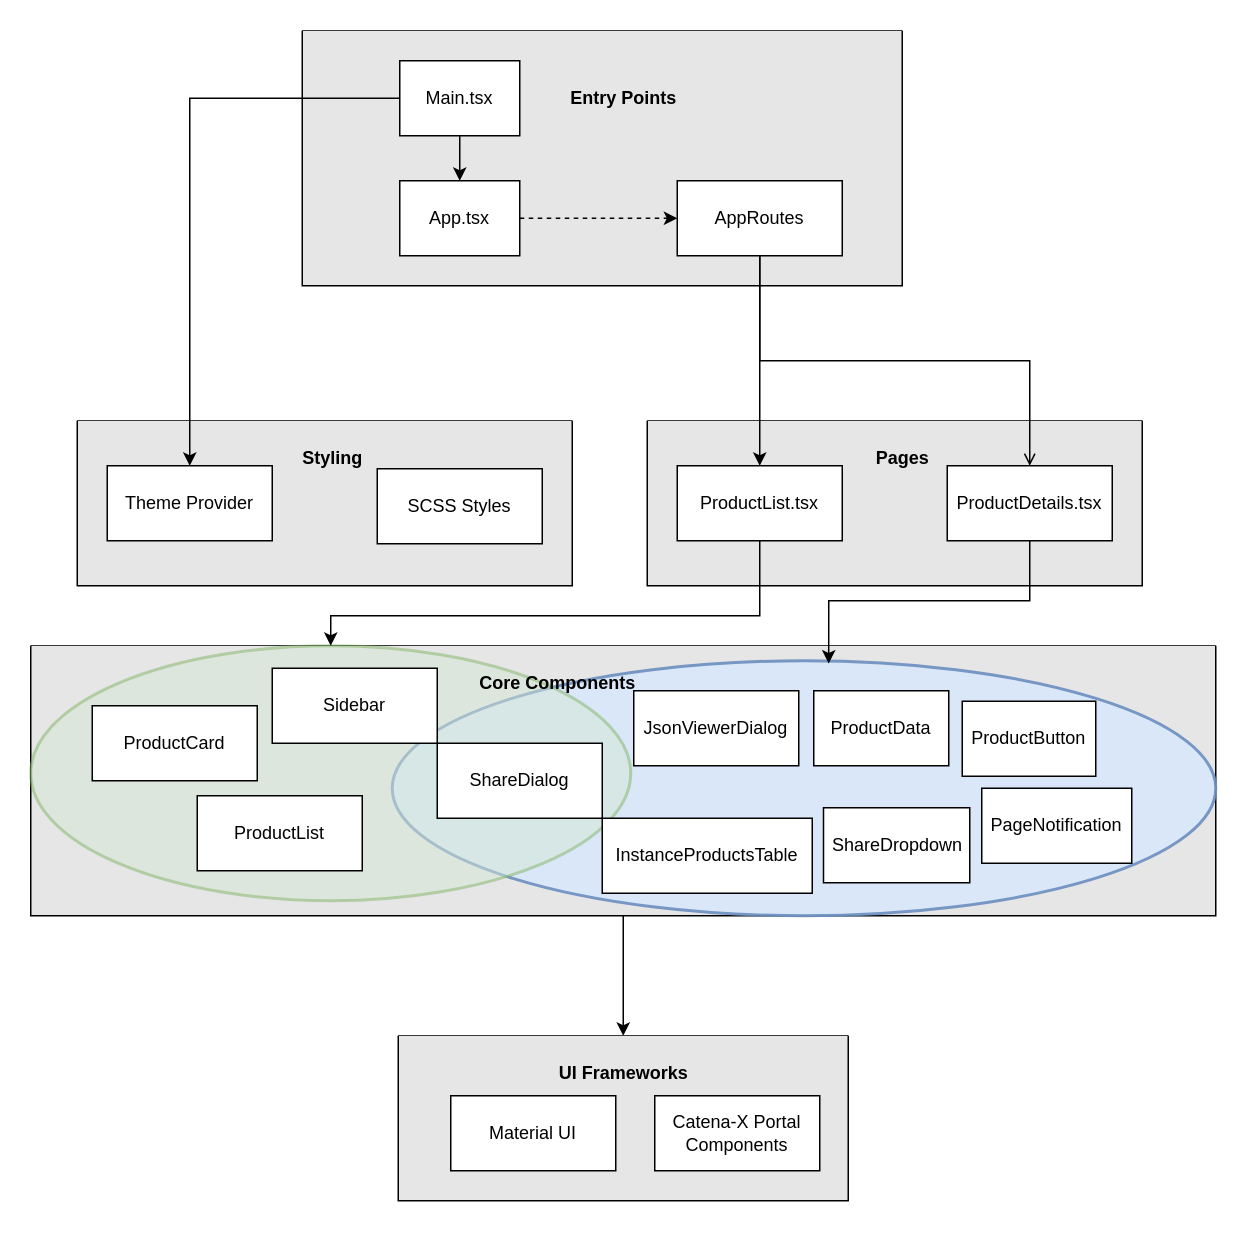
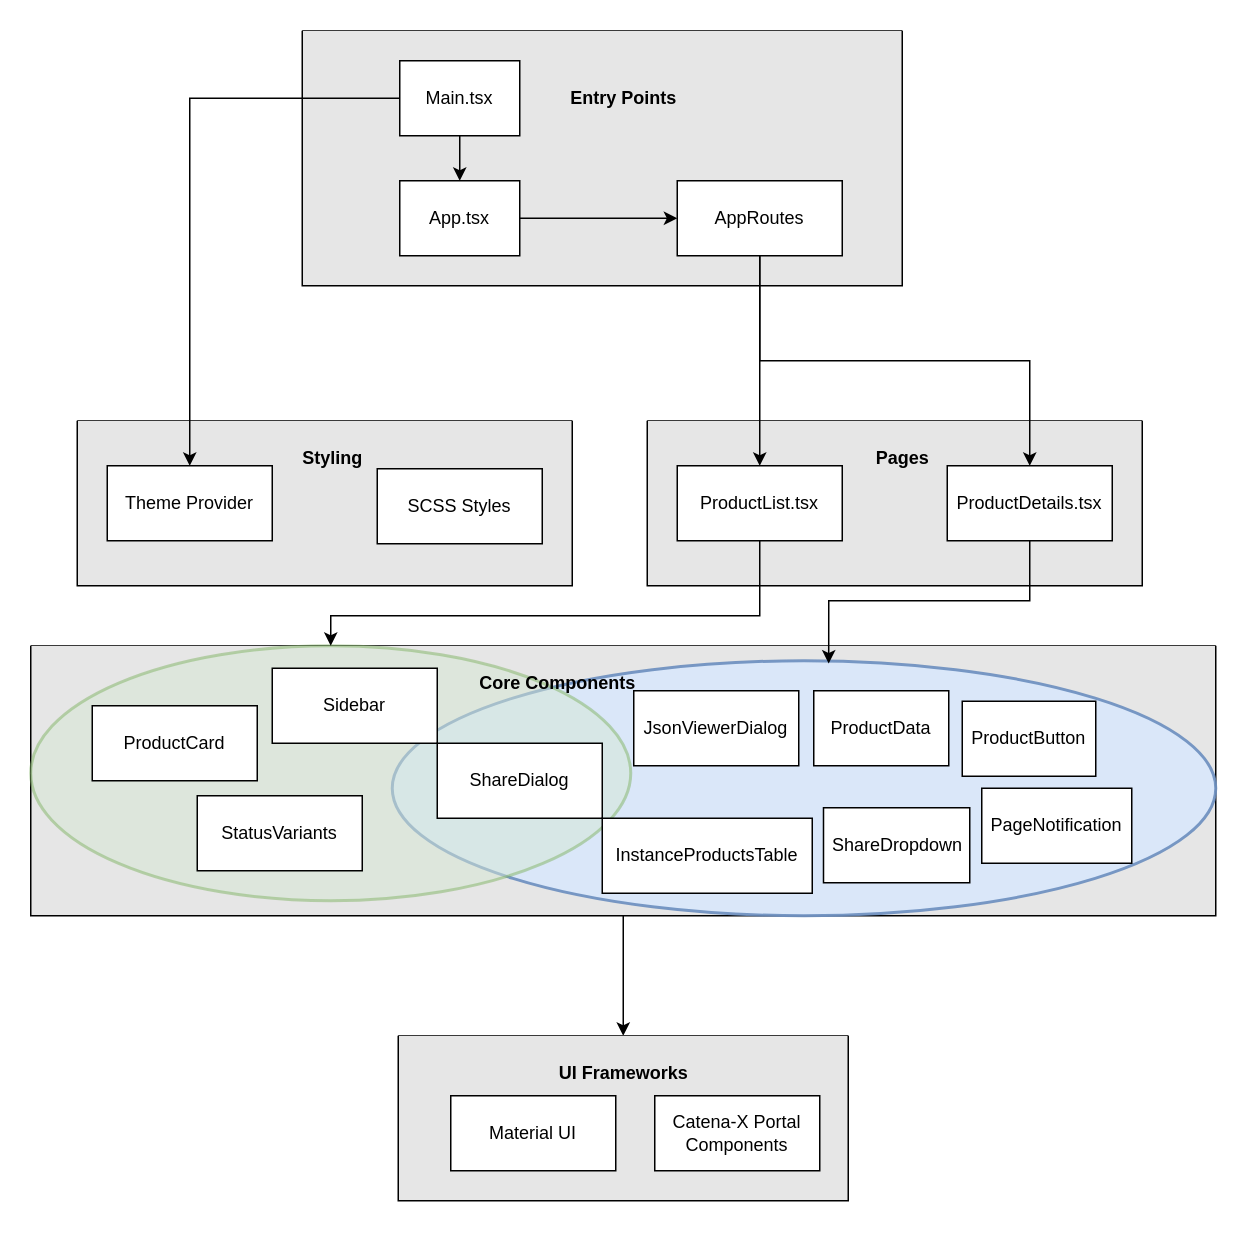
edge "App.tsx" -> "AppRoutes": style dashed -> solid
edge "AppRoutes" -> "ProductDetails.tsx": arrowhead open -> classic
node "ProductList": label "ProductList" -> "StatusVariants"
